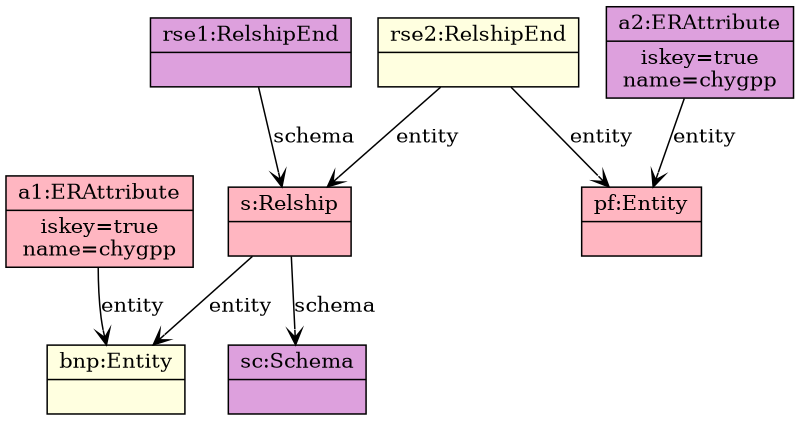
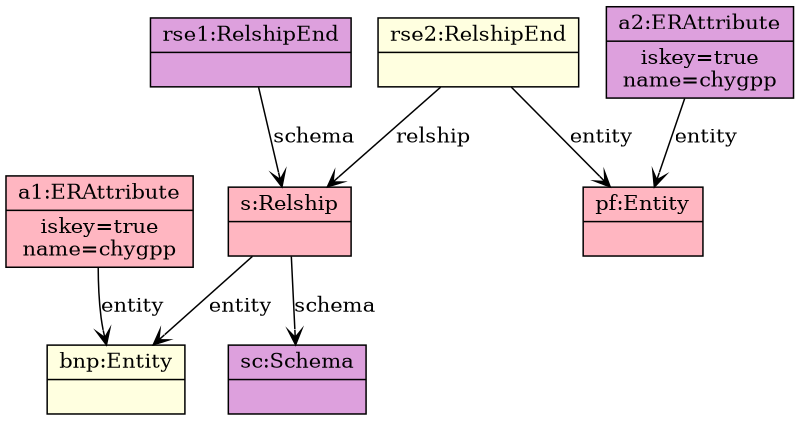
edge "rse2:RelshipEnd" -- "s:Relship": label "entity" -> "relship"
